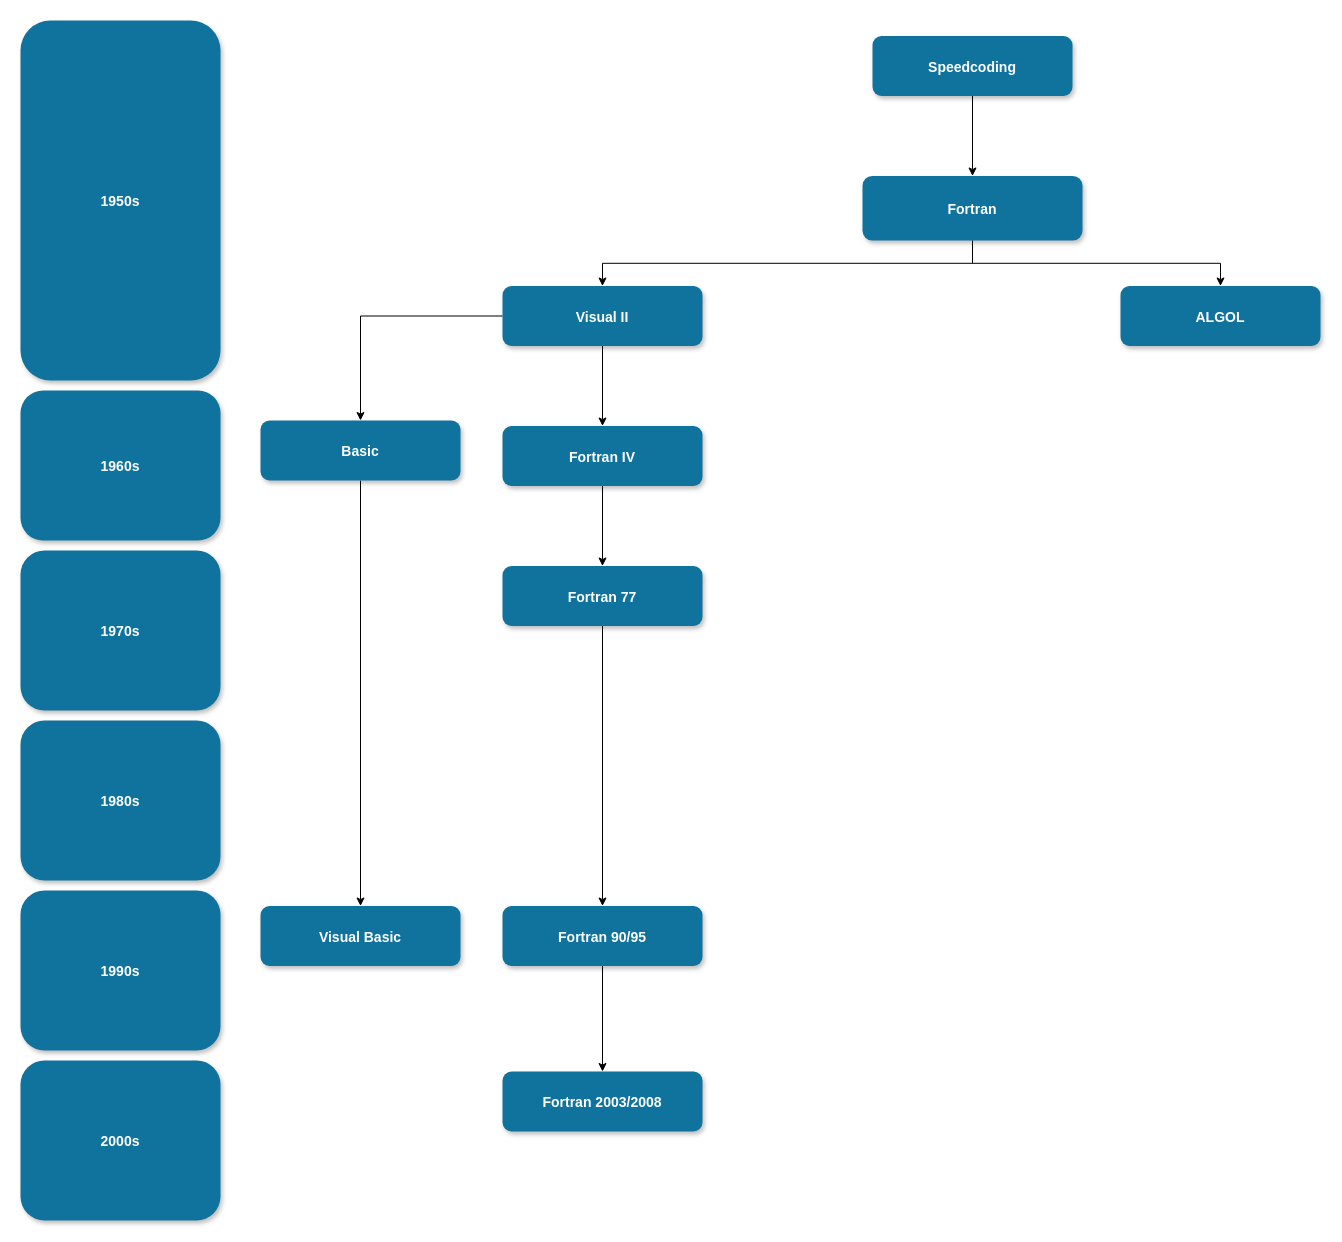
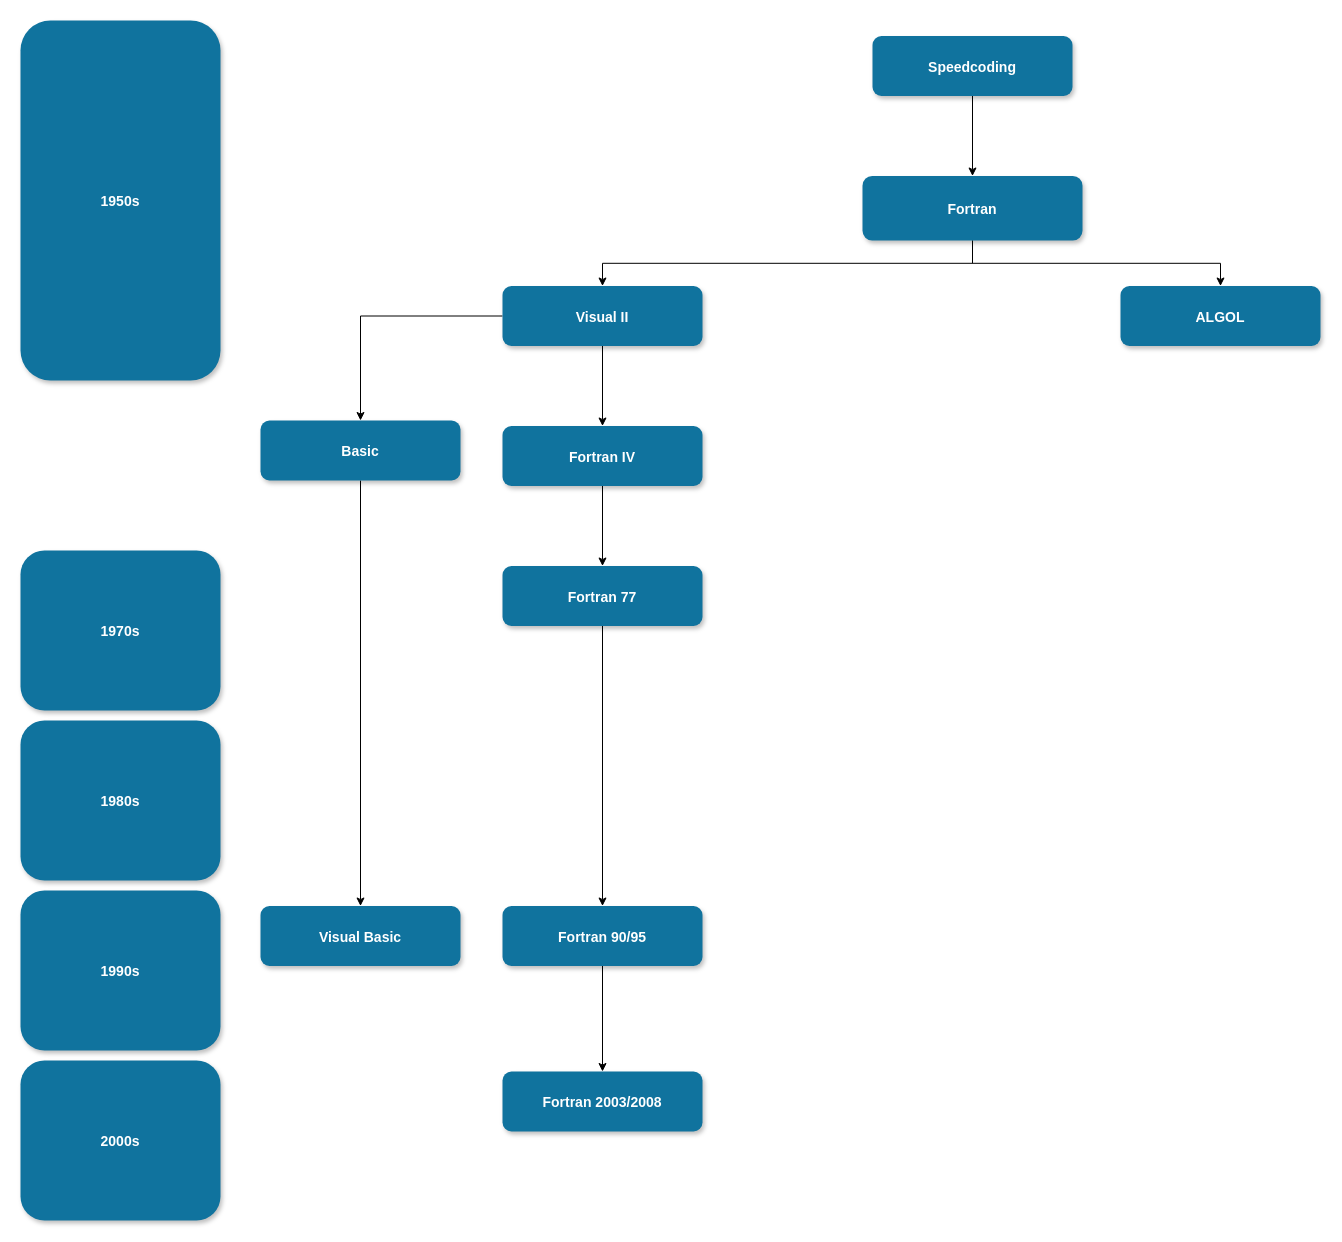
node "1960s": removed
